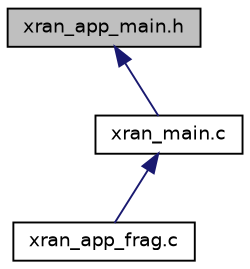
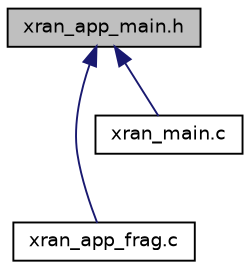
edge "xran_app_frag.c" -> "xran_main.c": now "xran_app_frag.c" -> "xran_app_main.h"
